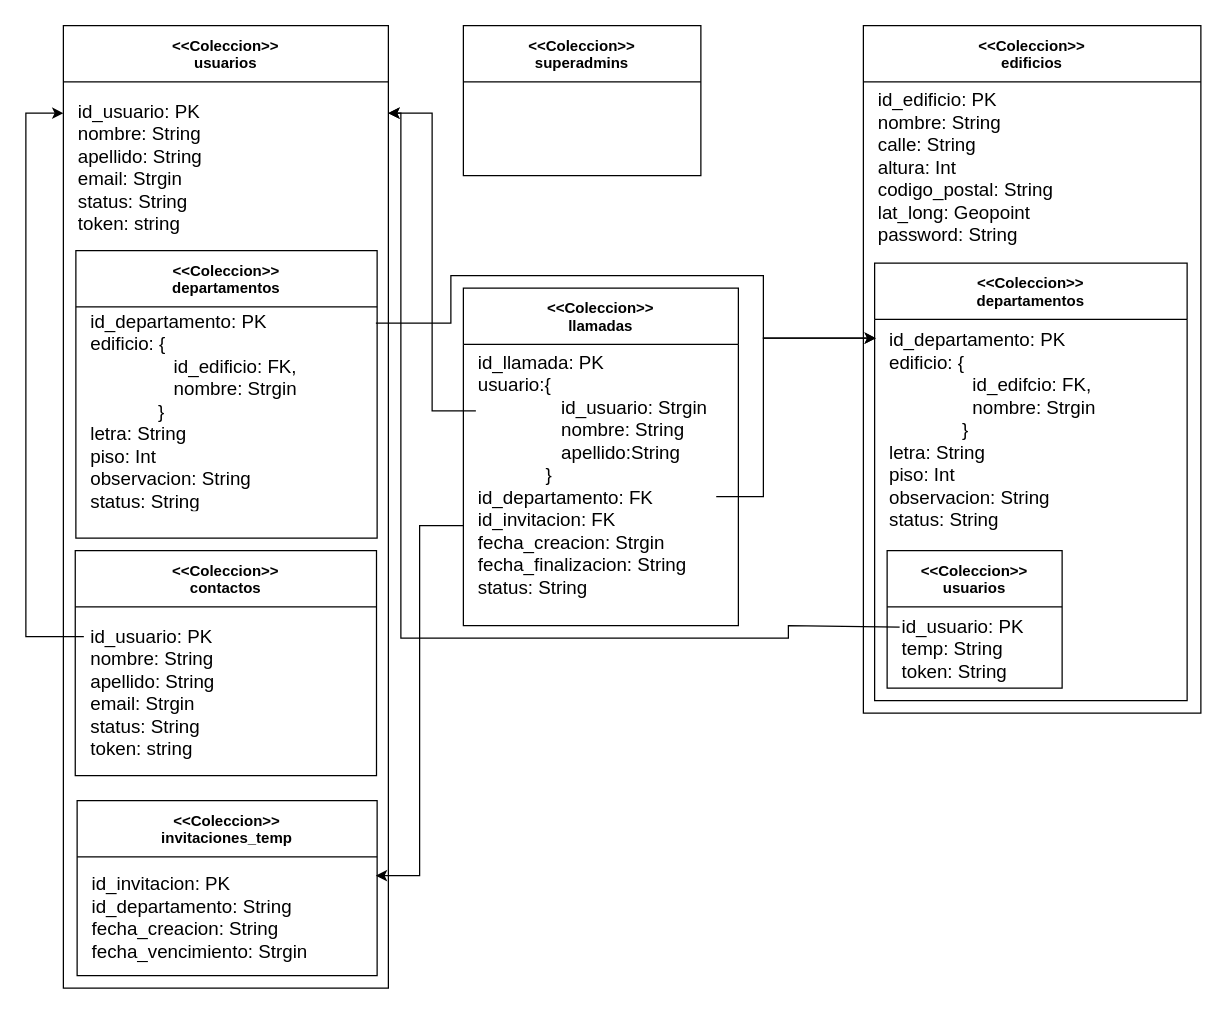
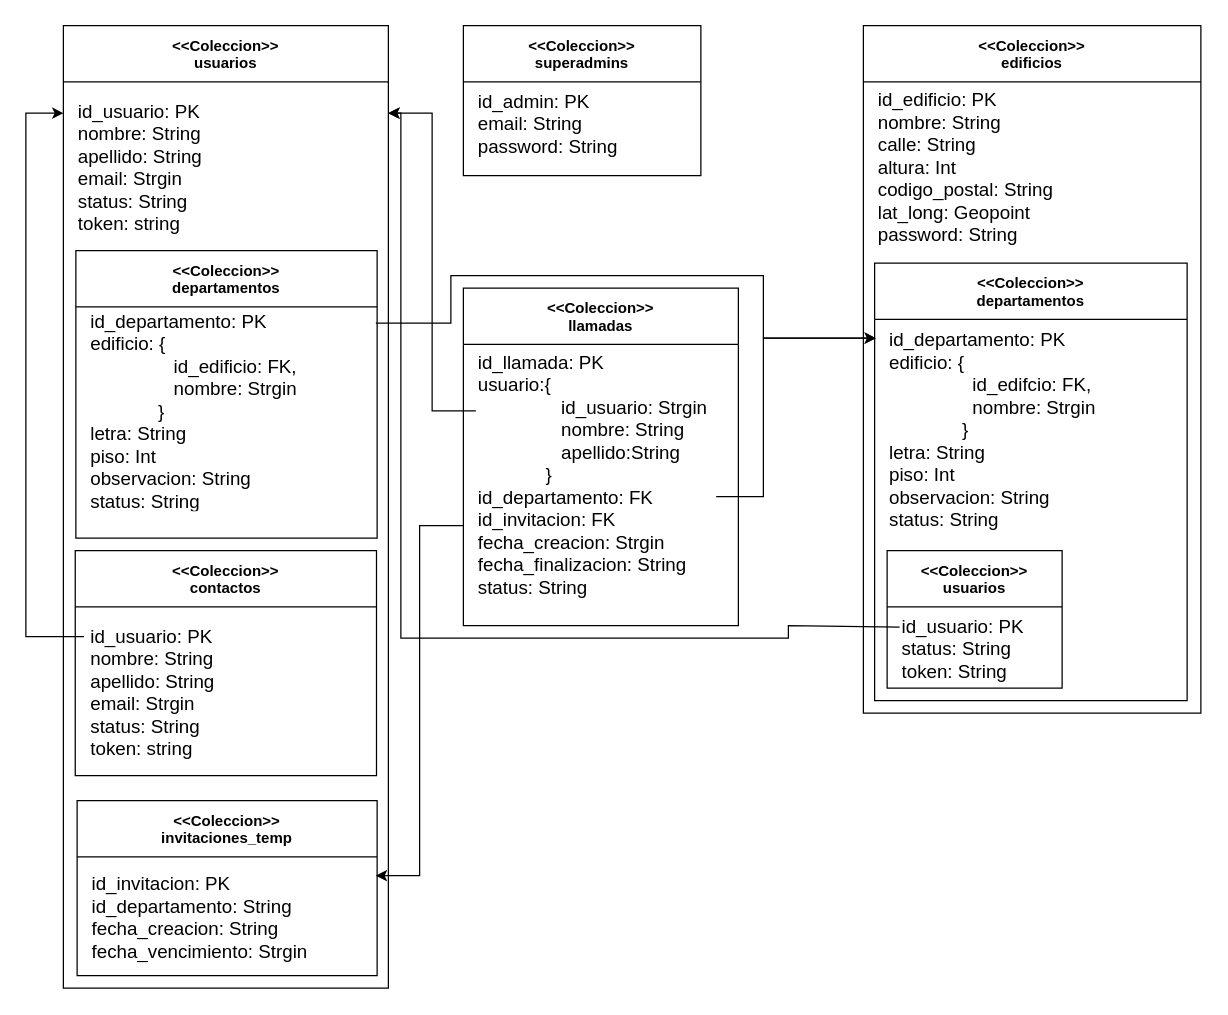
node "id_admin: PK email: String password: String": added
node "id_usuario: PK temp: String token: String": label "id_usuario: PK temp: String token: String" -> "id_usuario: PK status: String token: String"
